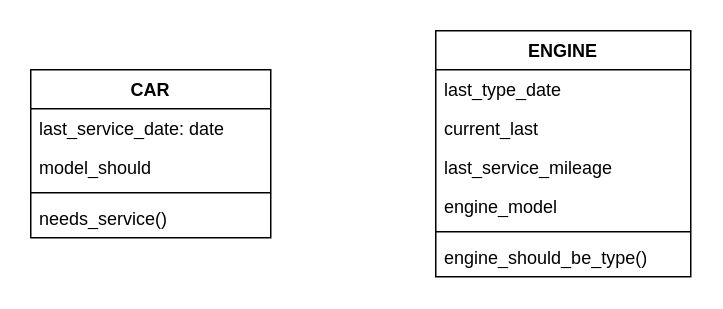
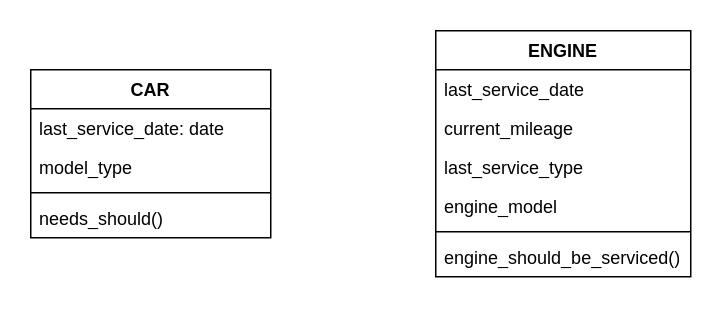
node "last_type_date": label "last_type_date" -> "last_service_date"
node "current_last": label "current_last" -> "current_mileage"
node "model_should": label "model_should" -> "model_type"
node "last_service_mileage": label "last_service_mileage" -> "last_service_type"
node "needs_service()": label "needs_service()" -> "needs_should()"
node "engine_should_be_type()": label "engine_should_be_type()" -> "engine_should_be_serviced()"
